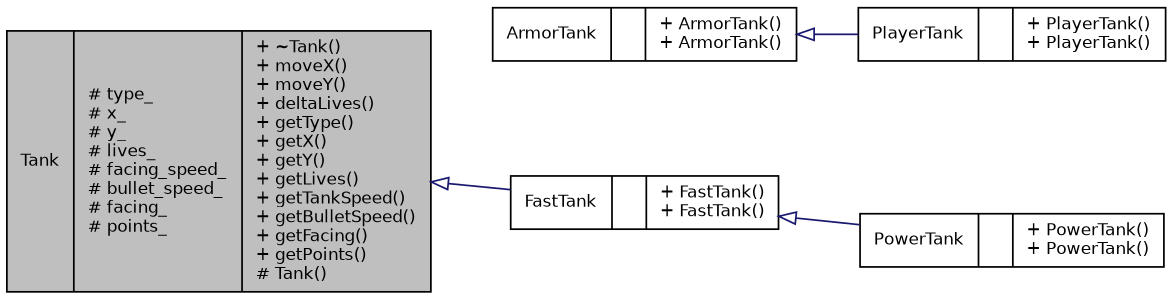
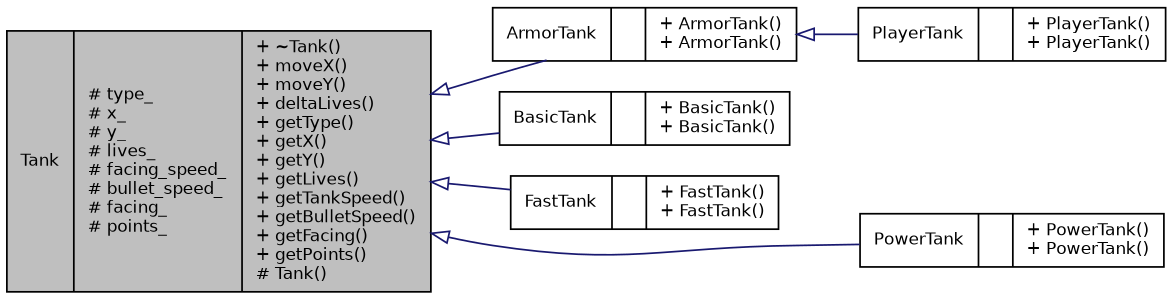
edge "ArmorTank" -> "Tank": added
node "BasicTank": added
edge "PowerTank" -> "FastTank": now "PowerTank" -> "Tank"
